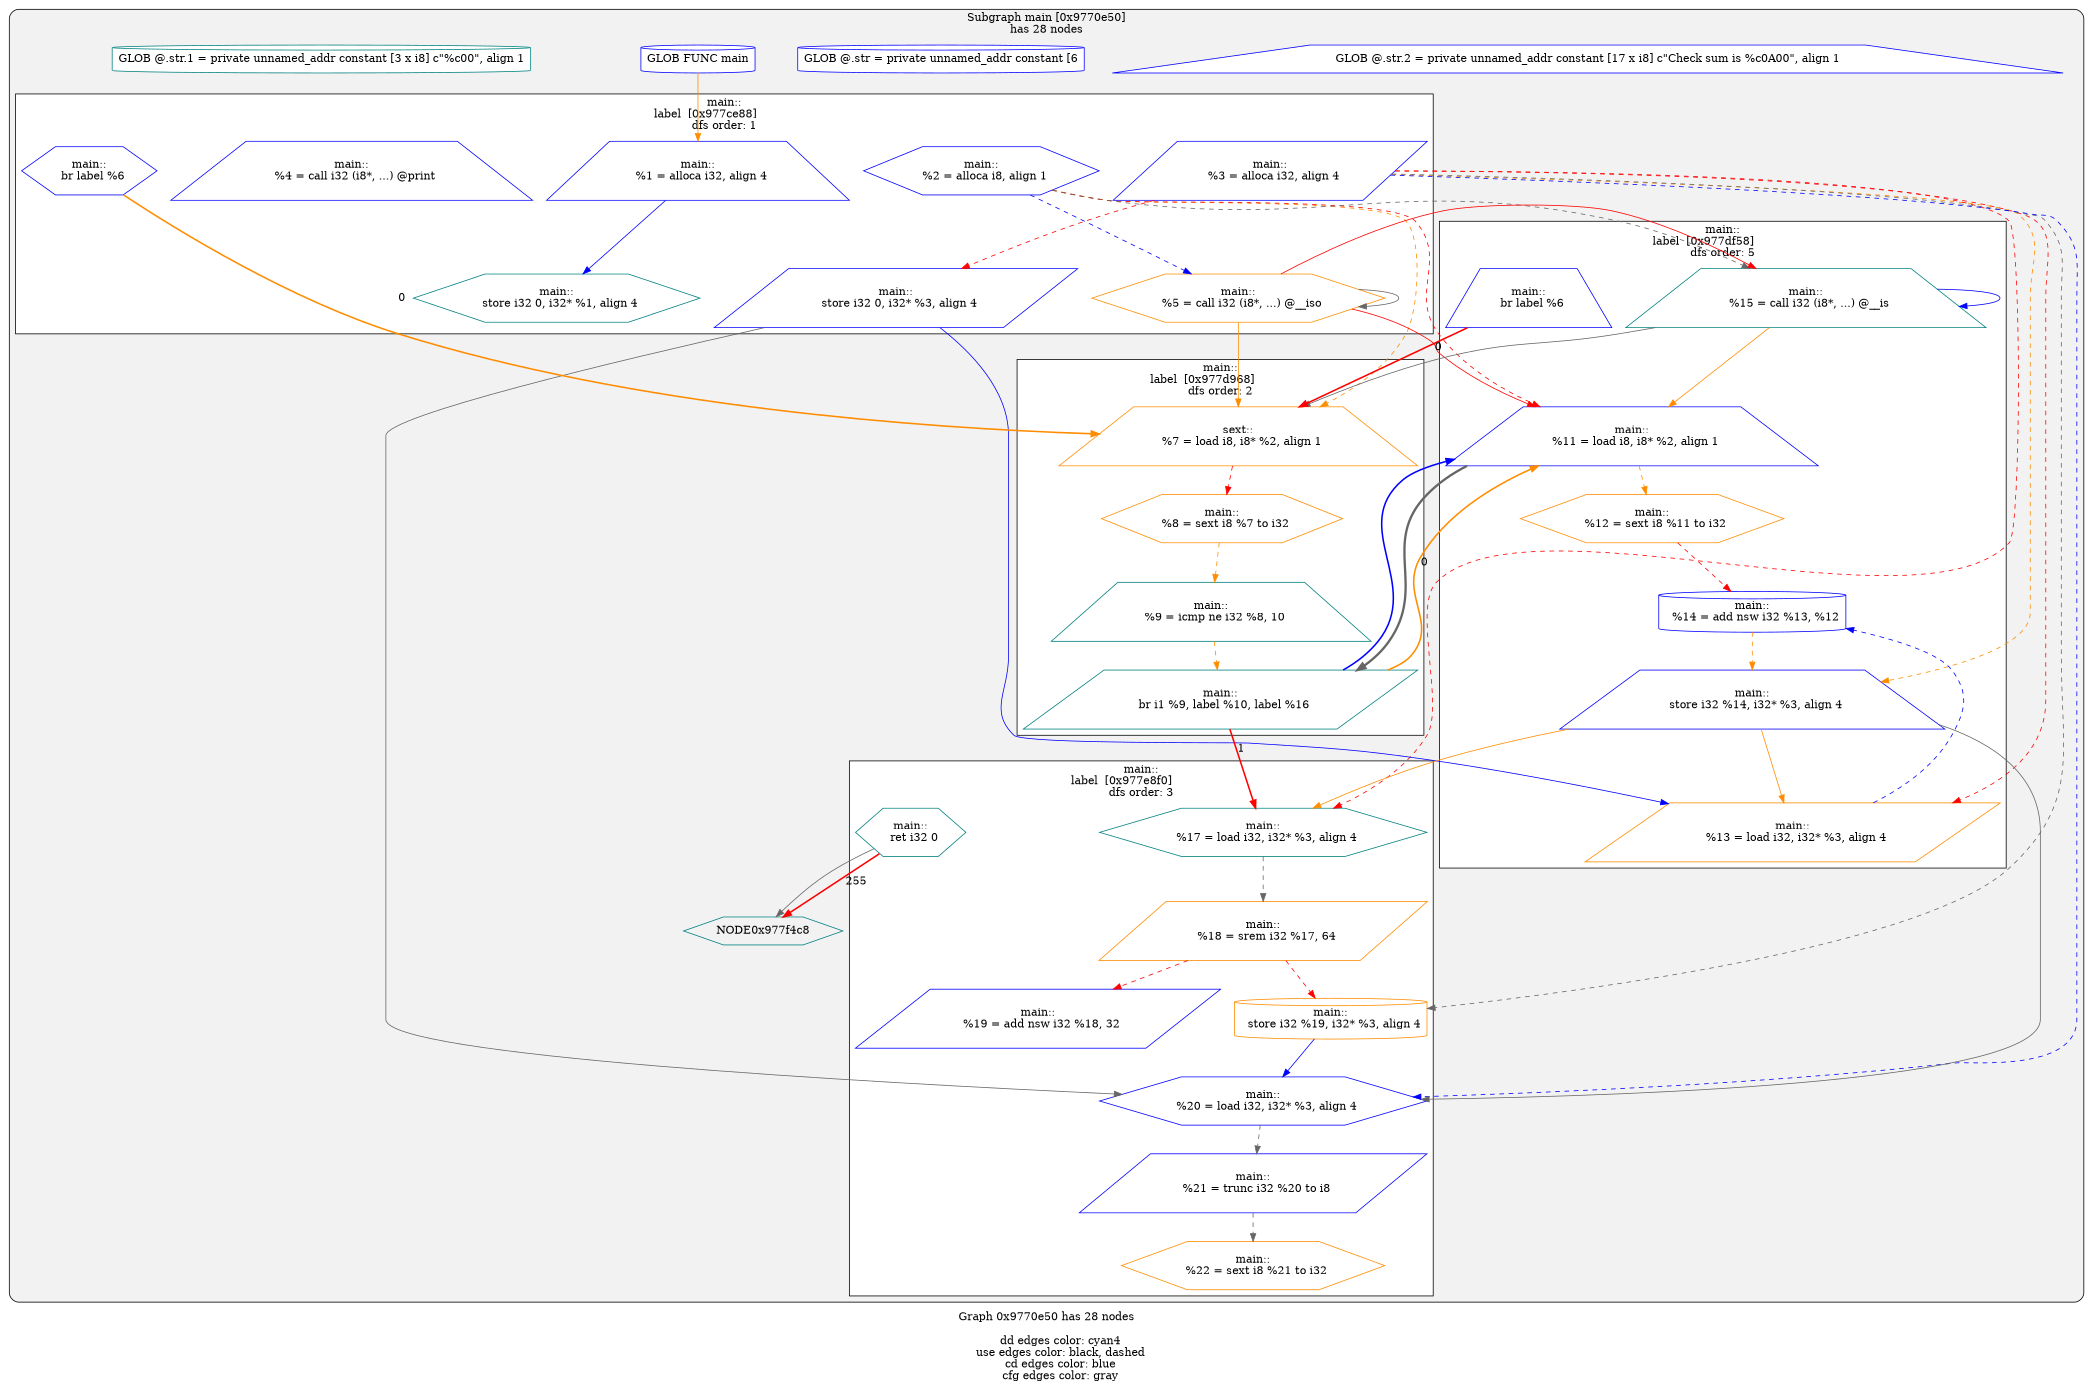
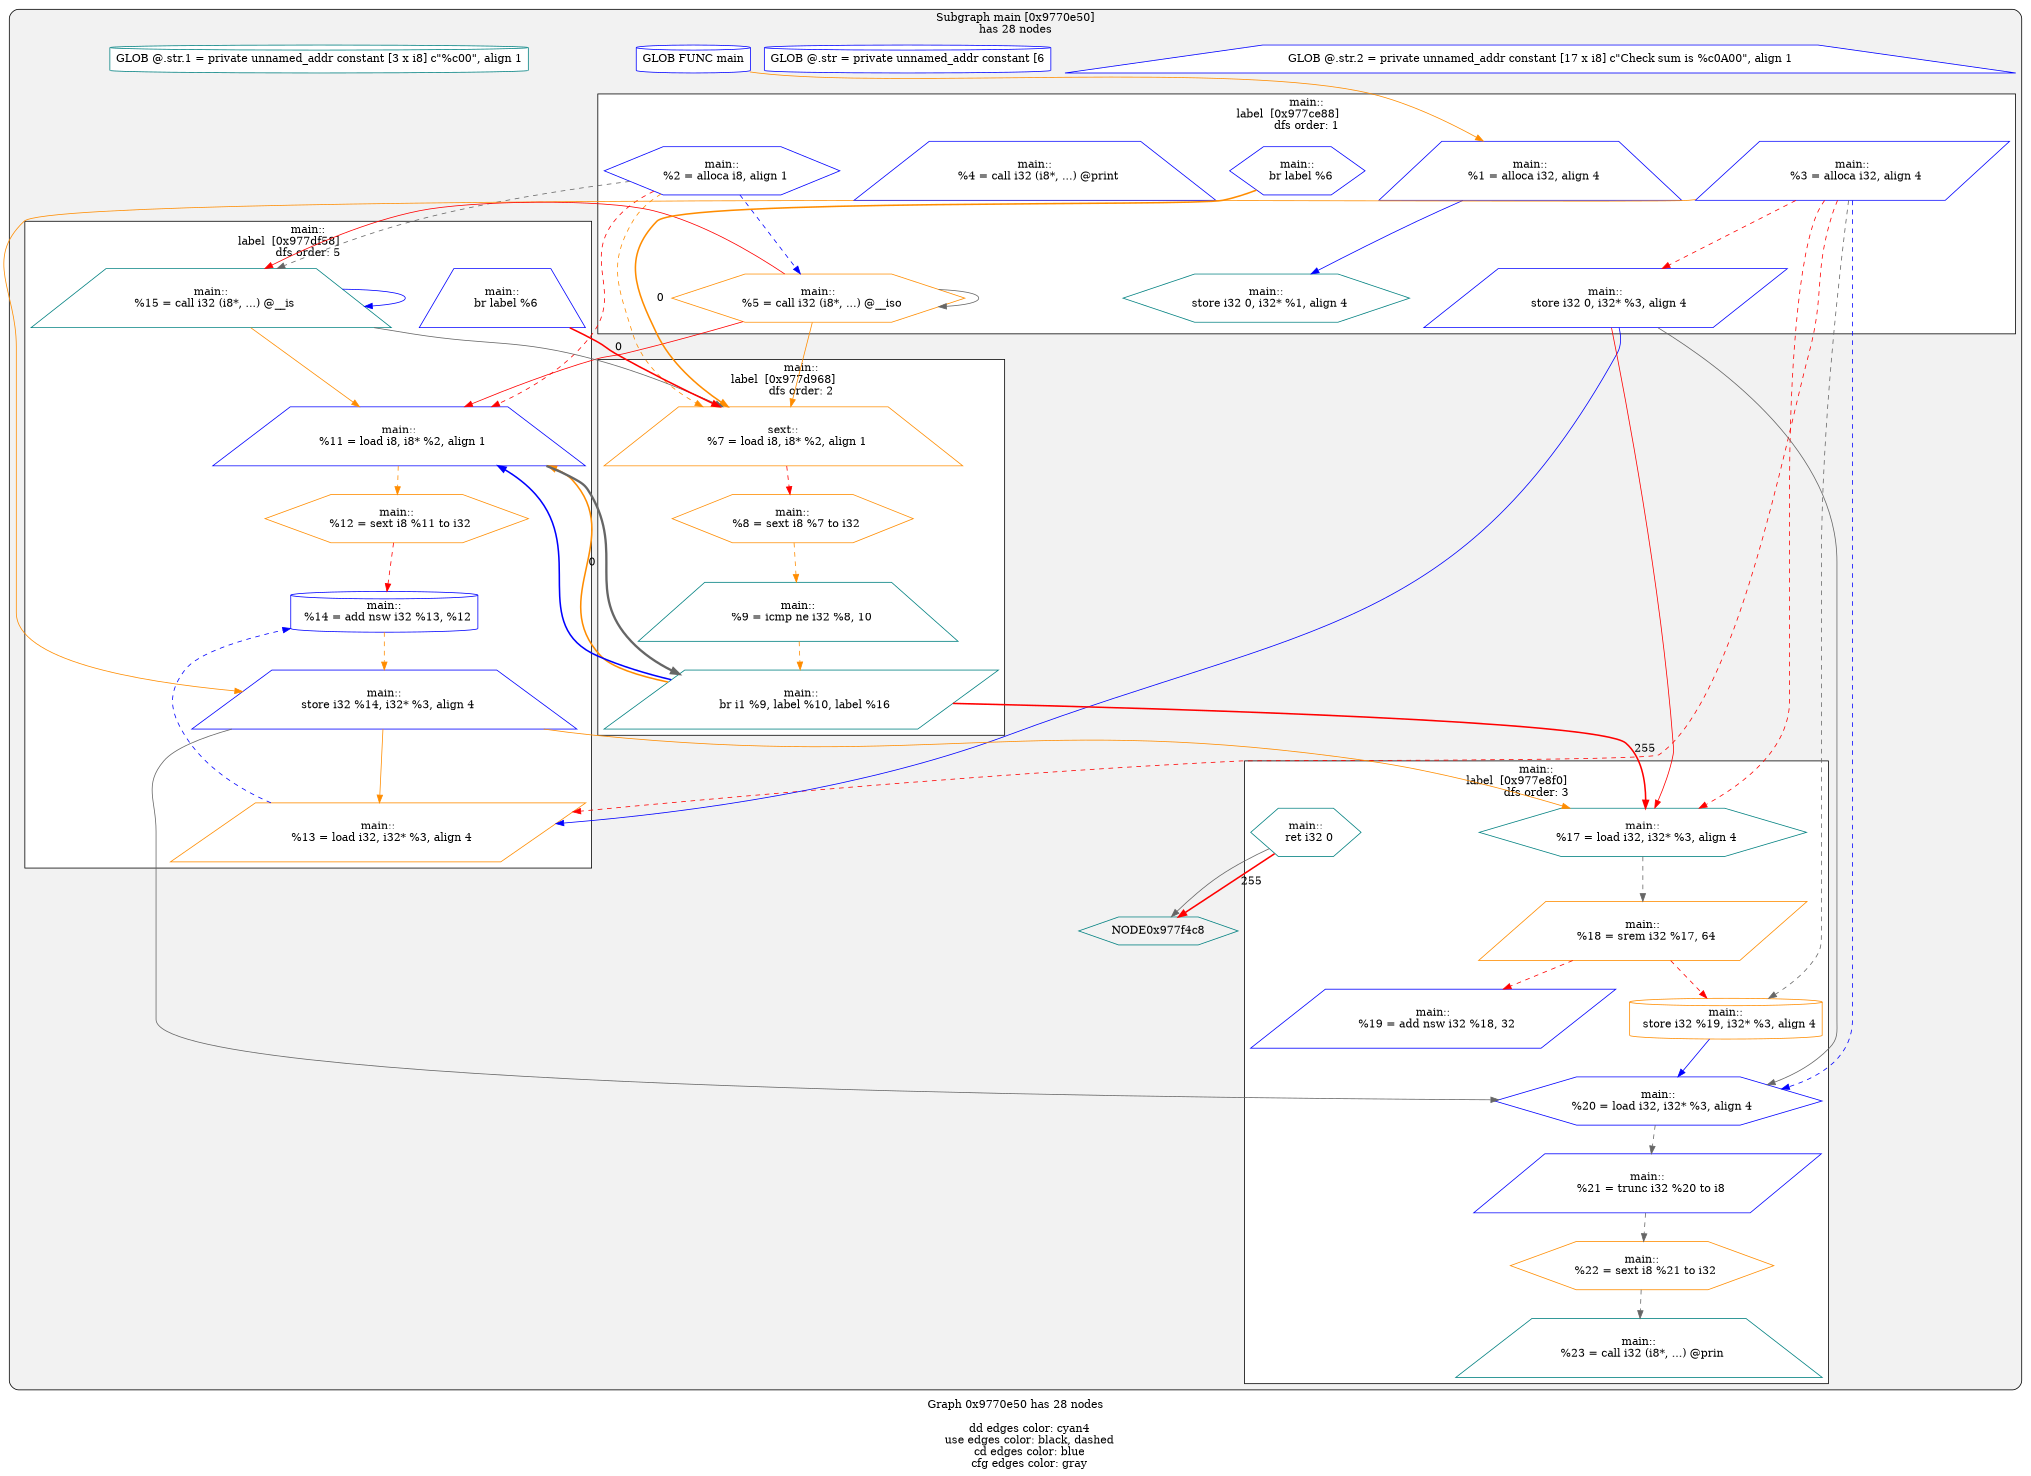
edge "main:: %3 = alloca i32, align 4" -> "main:: store i32 %14, i32* %3, align 4": style dashed -> solid
edge "main:: store i32 0, i32* %3, align 4" -> "main:: %17 = load i32, i32* %3, align 4": added
edge "main:: br i1 %9, label %10, label %16" -> "main:: %17 = load i32, i32* %3, align 4": label "1" -> "255"
node "main:: %23 = call i32 (i8*, ...) @prin": added
